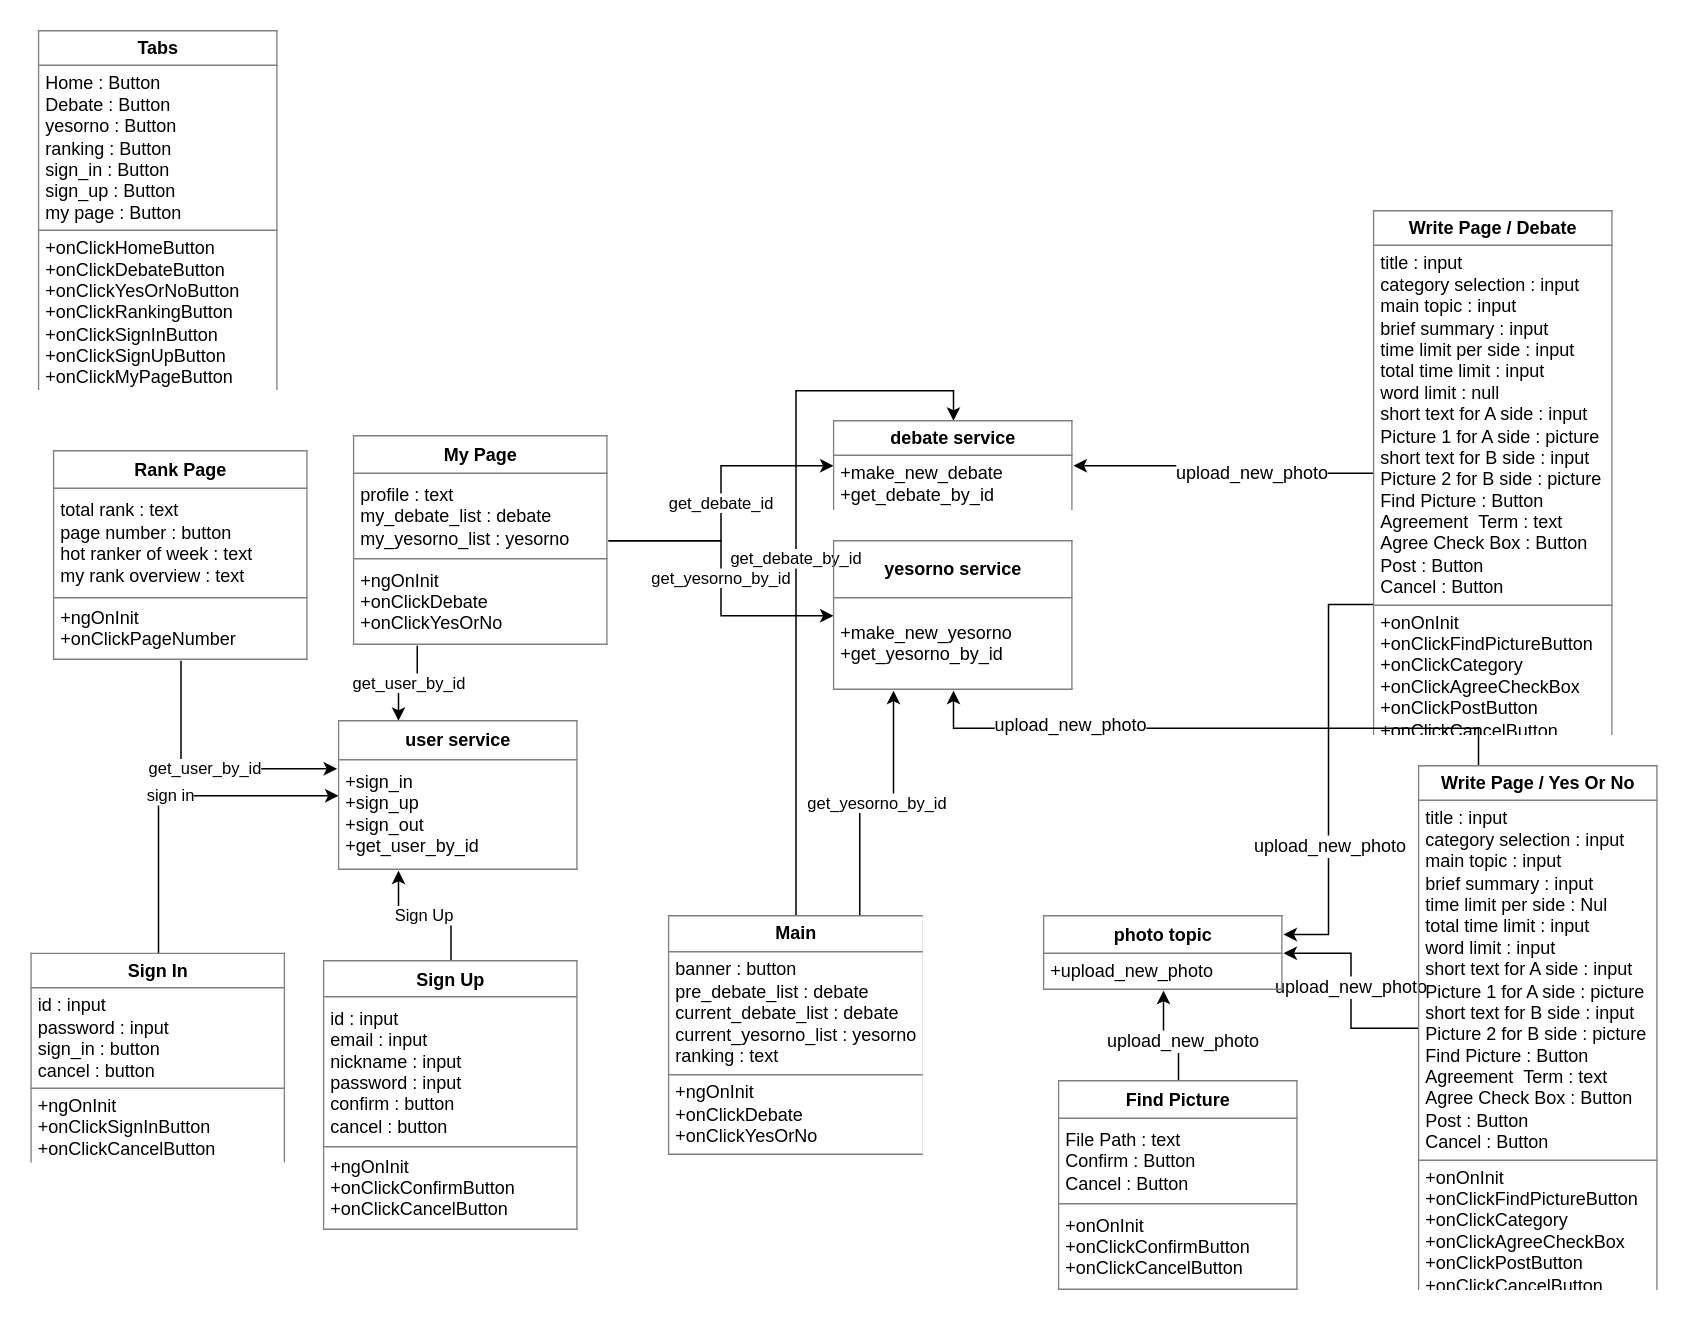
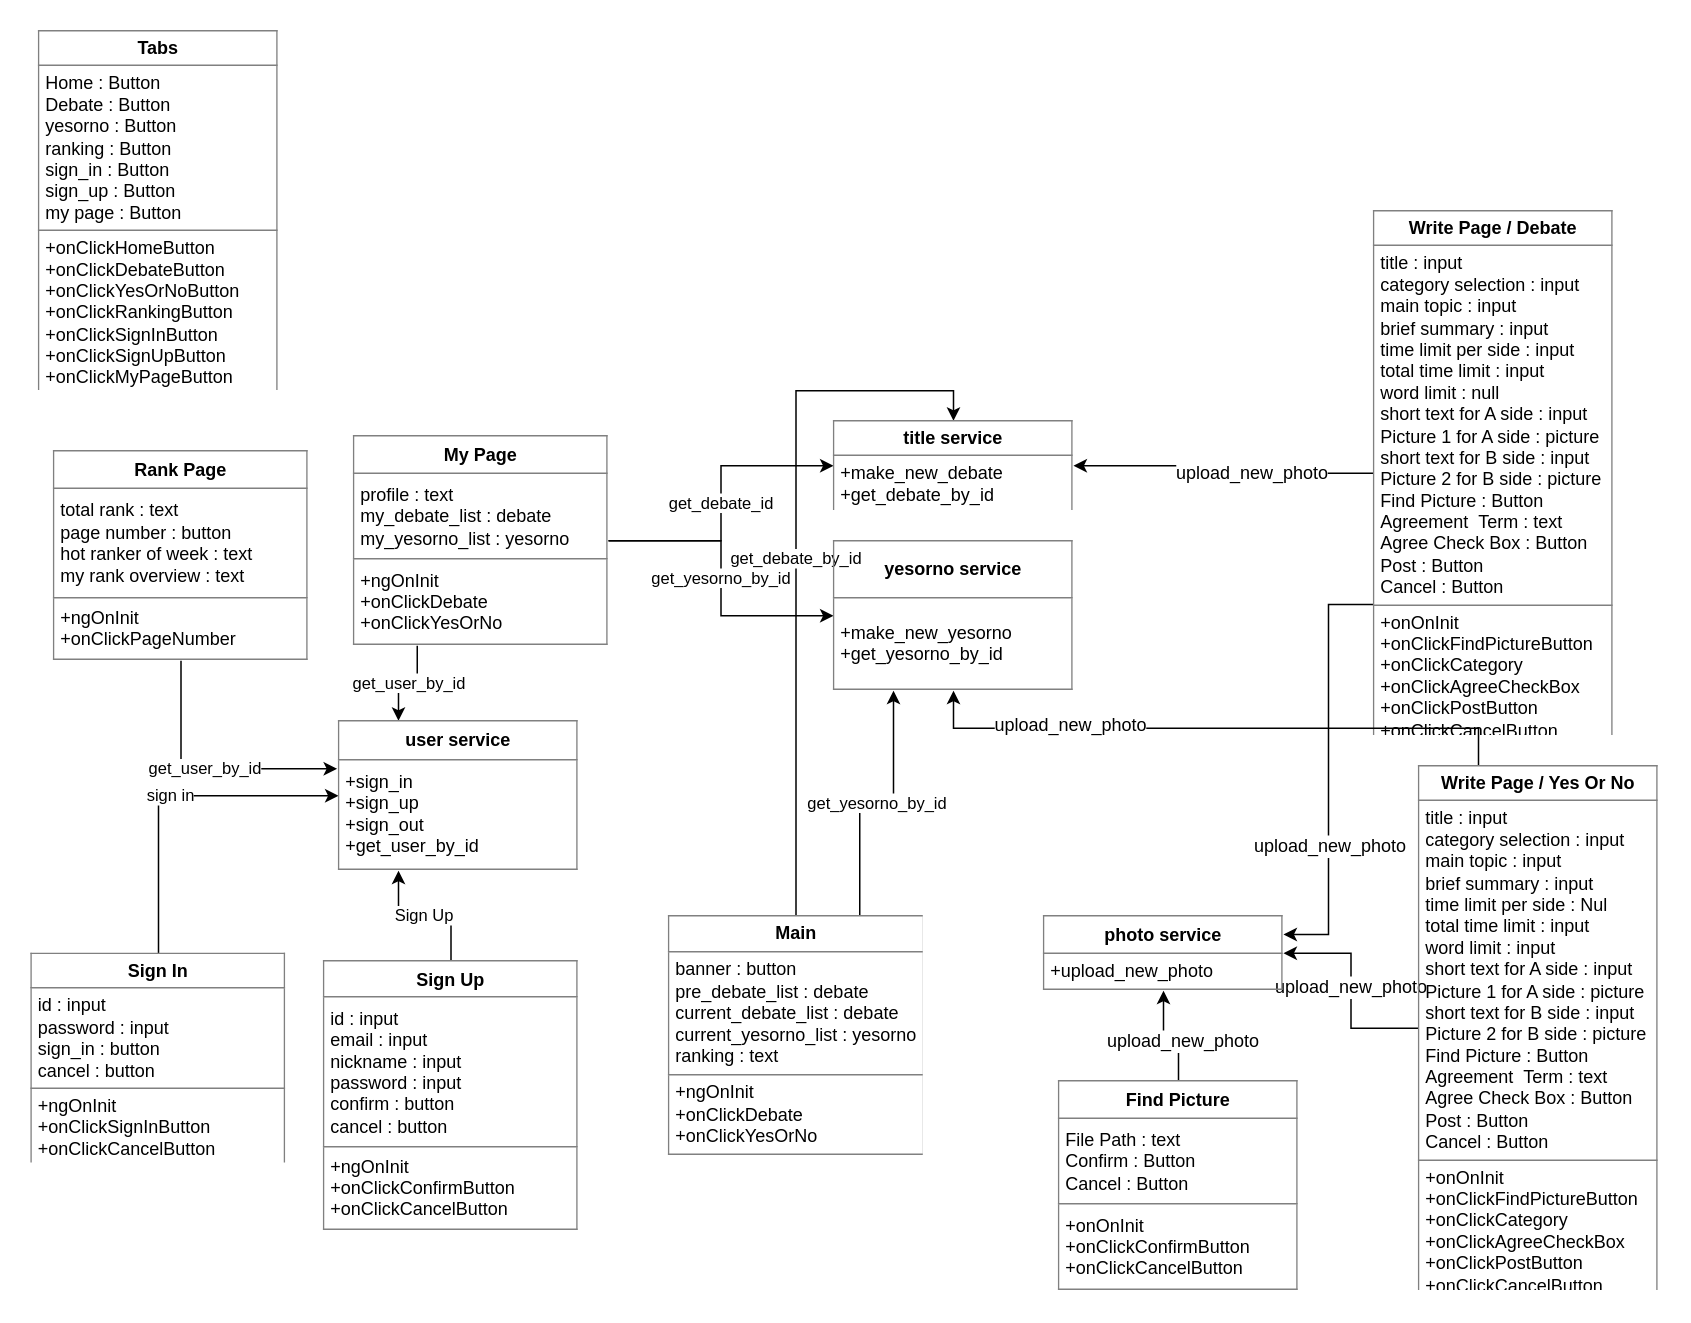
node "debate service +make_new_debate +get_debate_by_id": label "debate service +make_new_debate +get_debate_by_id" -> "title service +make_new_debate +get_debate_by_id"
node "photo topic +upload_new_photo": label "photo topic +upload_new_photo" -> "photo service +upload_new_photo"
